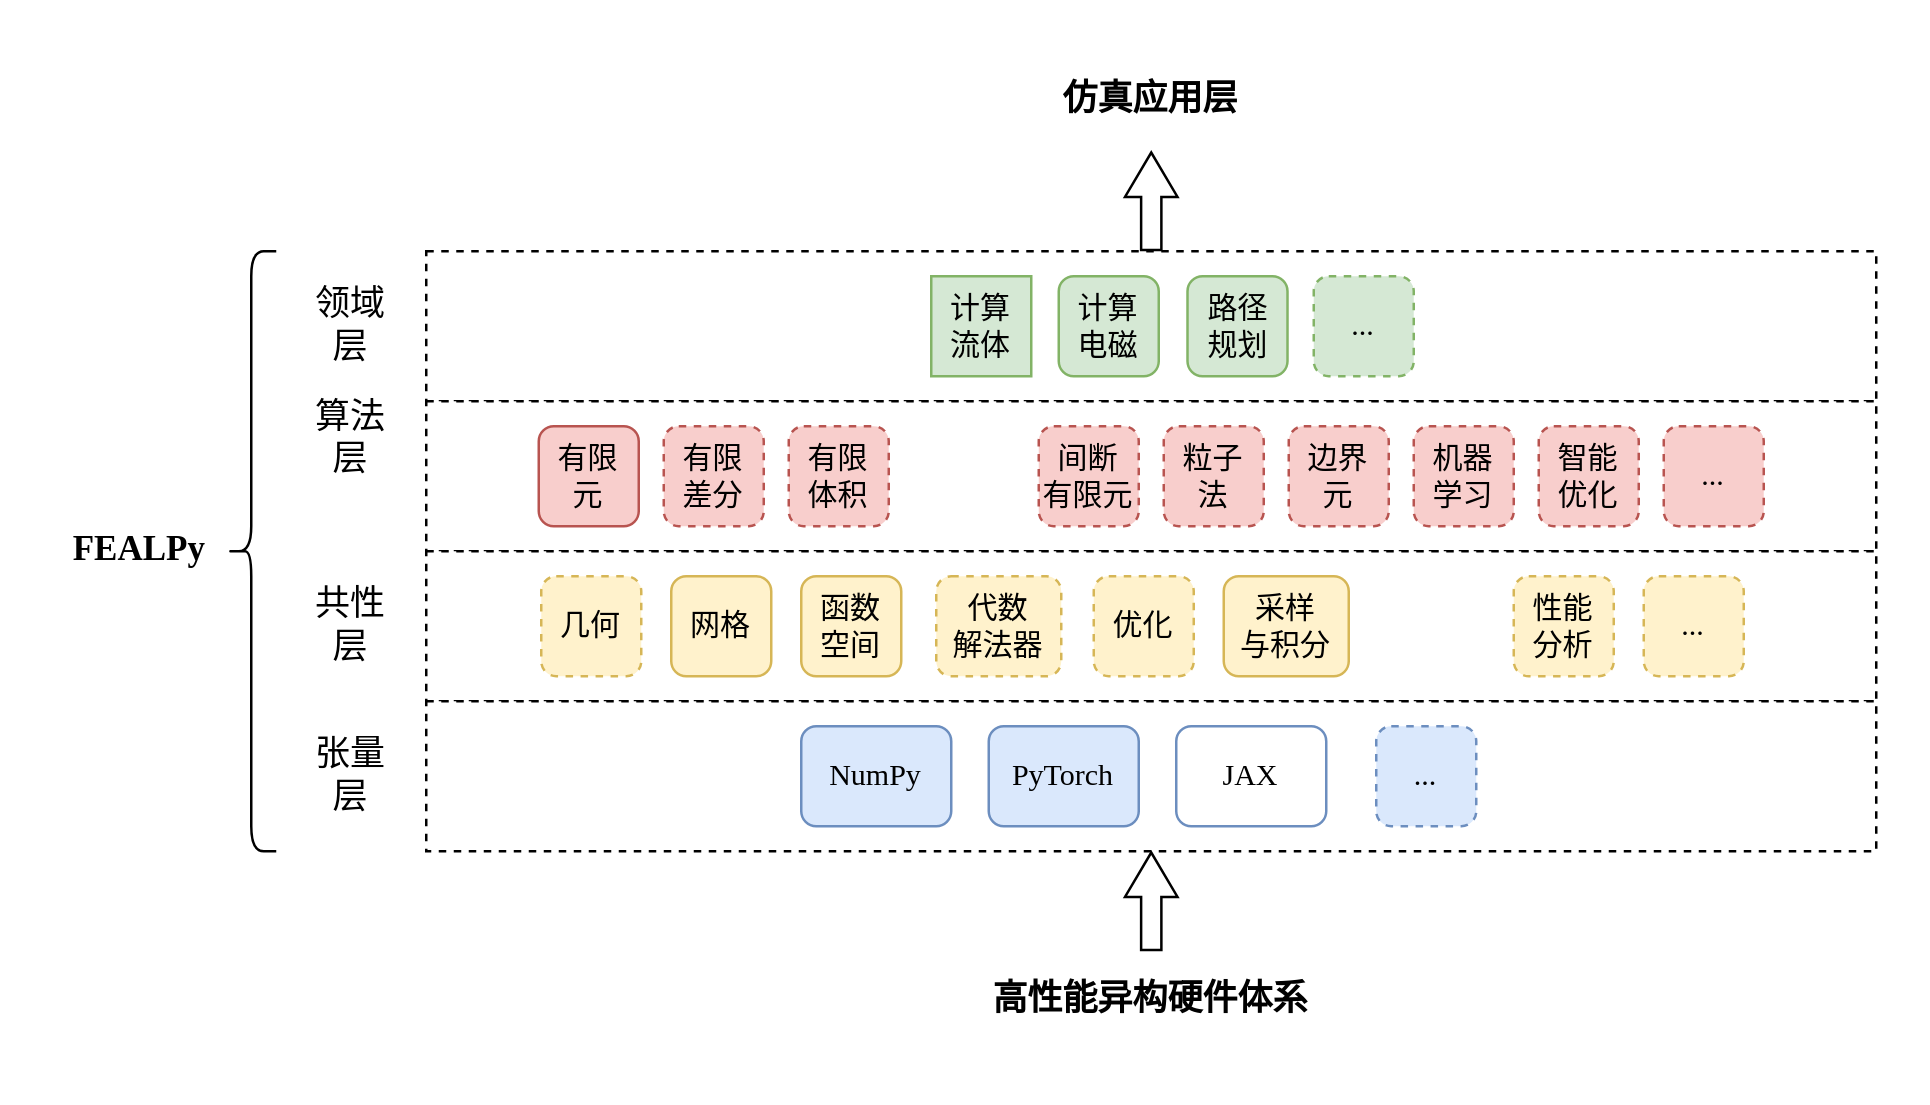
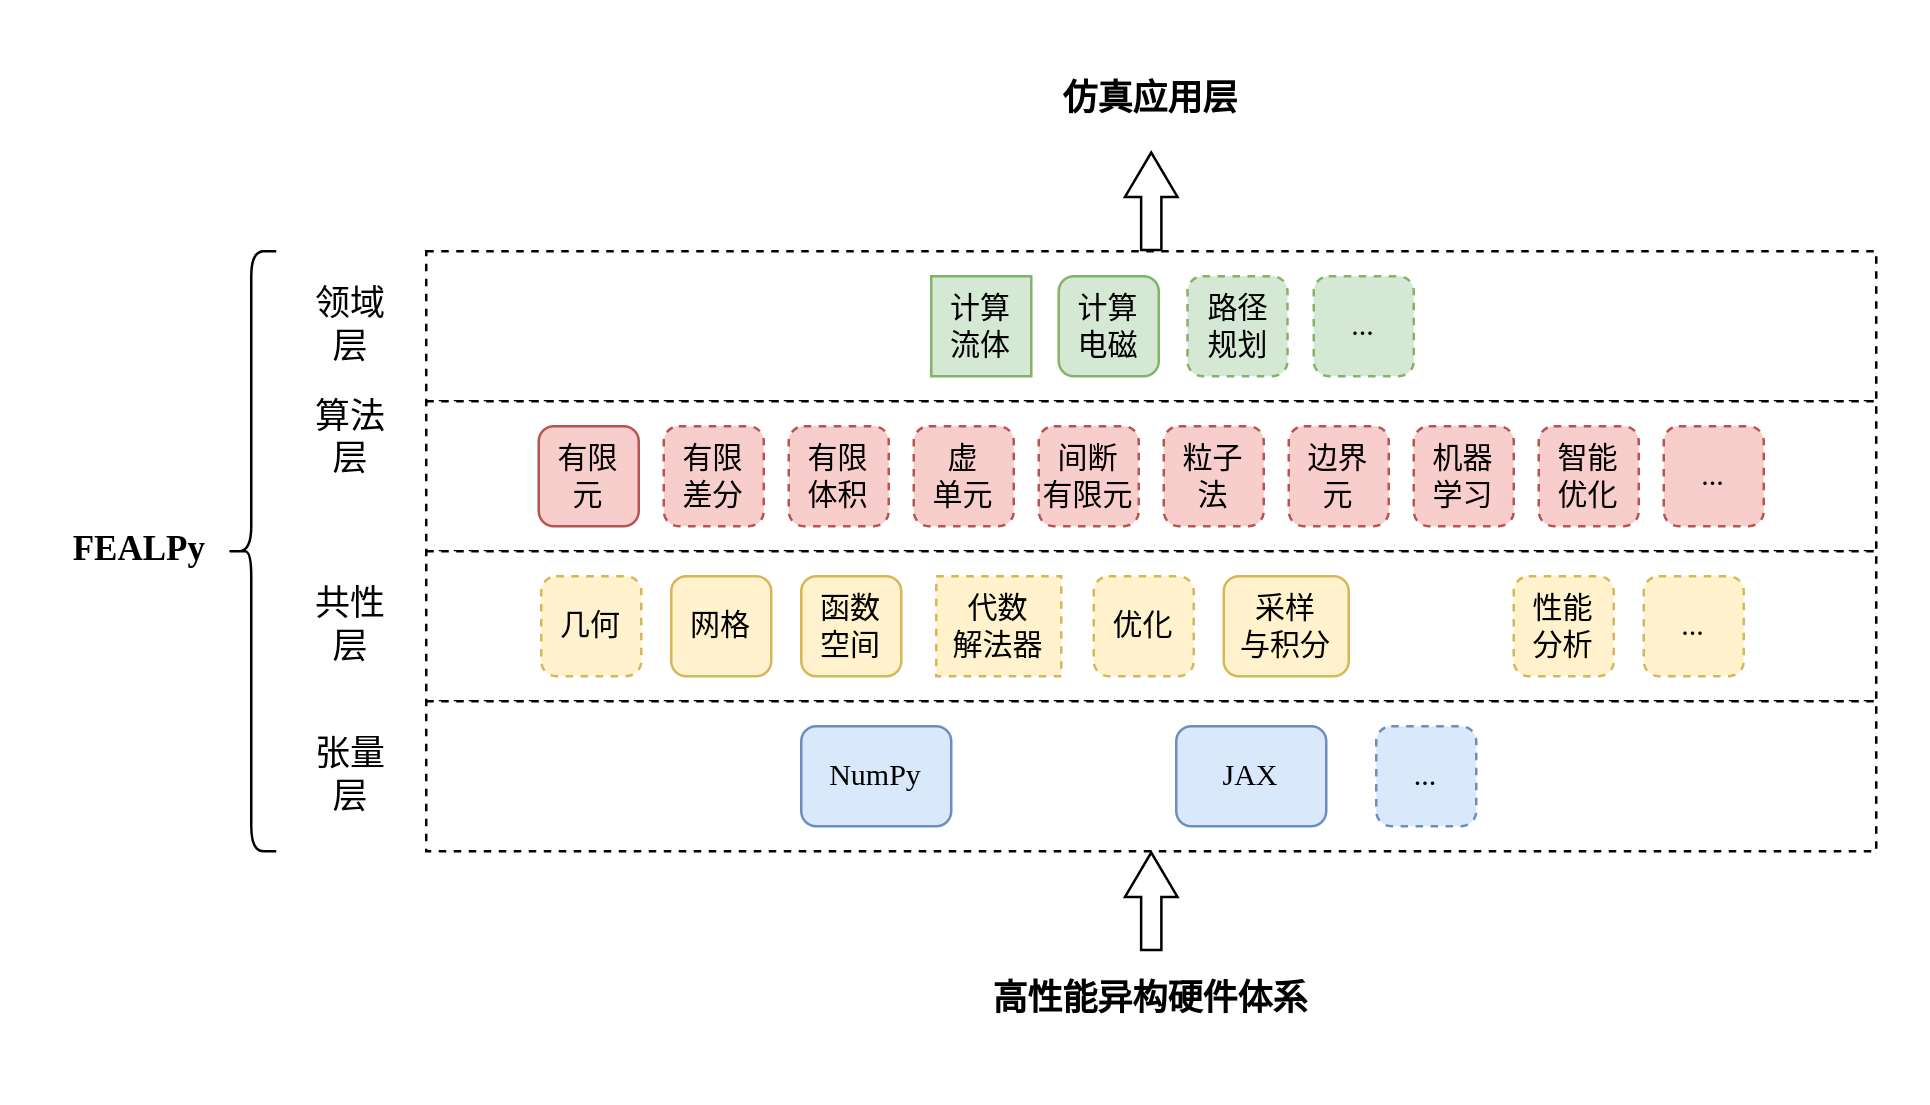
node "路径 规划": style solid -> dashed
node "虚 单元": added
node "代数 解法器": shape rounded rectangle -> rectangle
node "PyTorch": removed
node "JAX": fillcolor #ffffff -> #dae8fc
